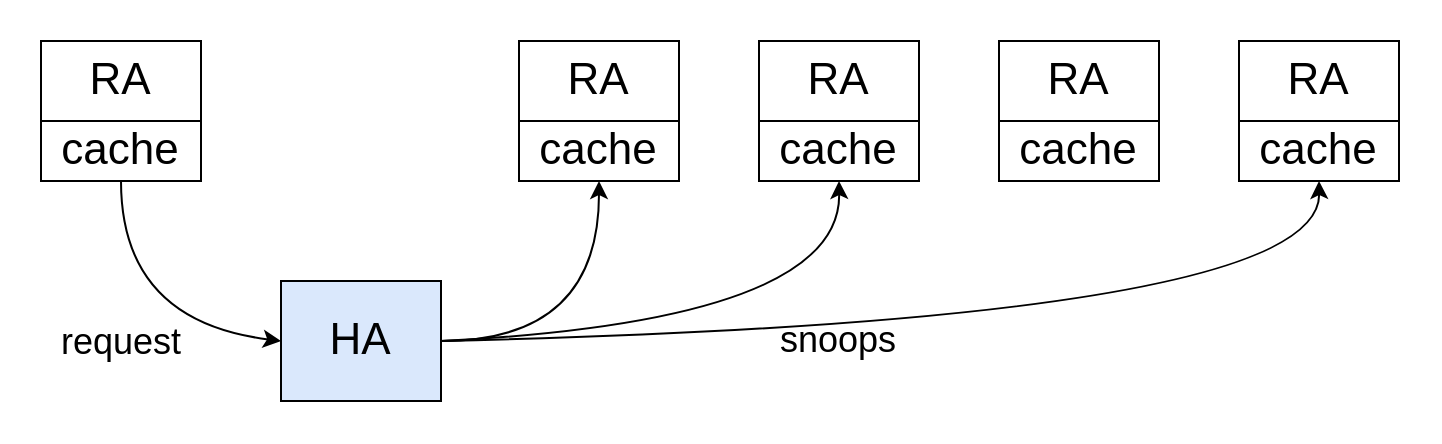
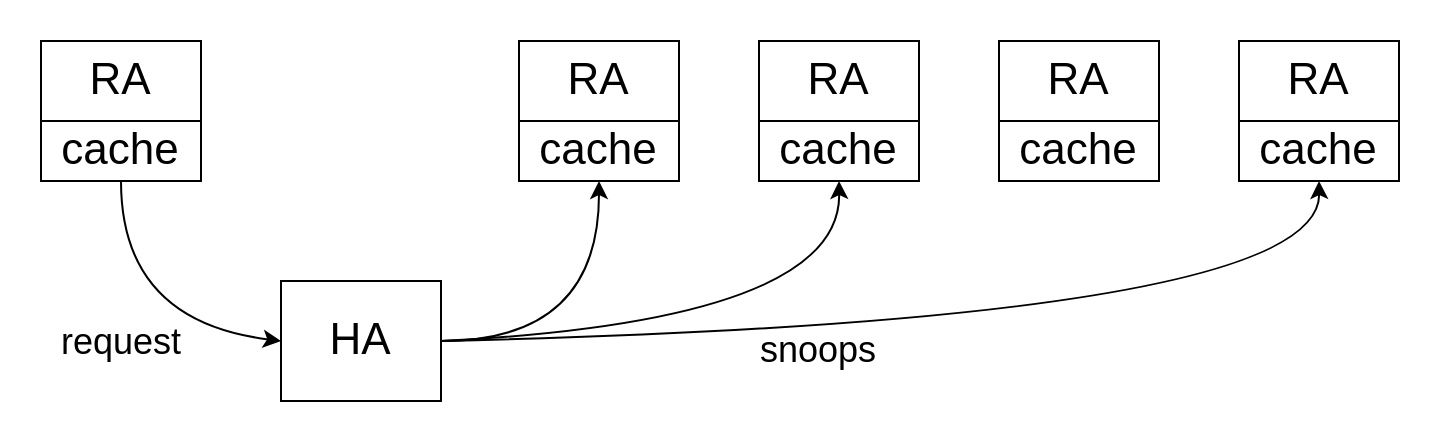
node "HA": fillcolor #dae8fc -> #ffffff
node "snoops": moved (839, 341) -> (819, 351)
